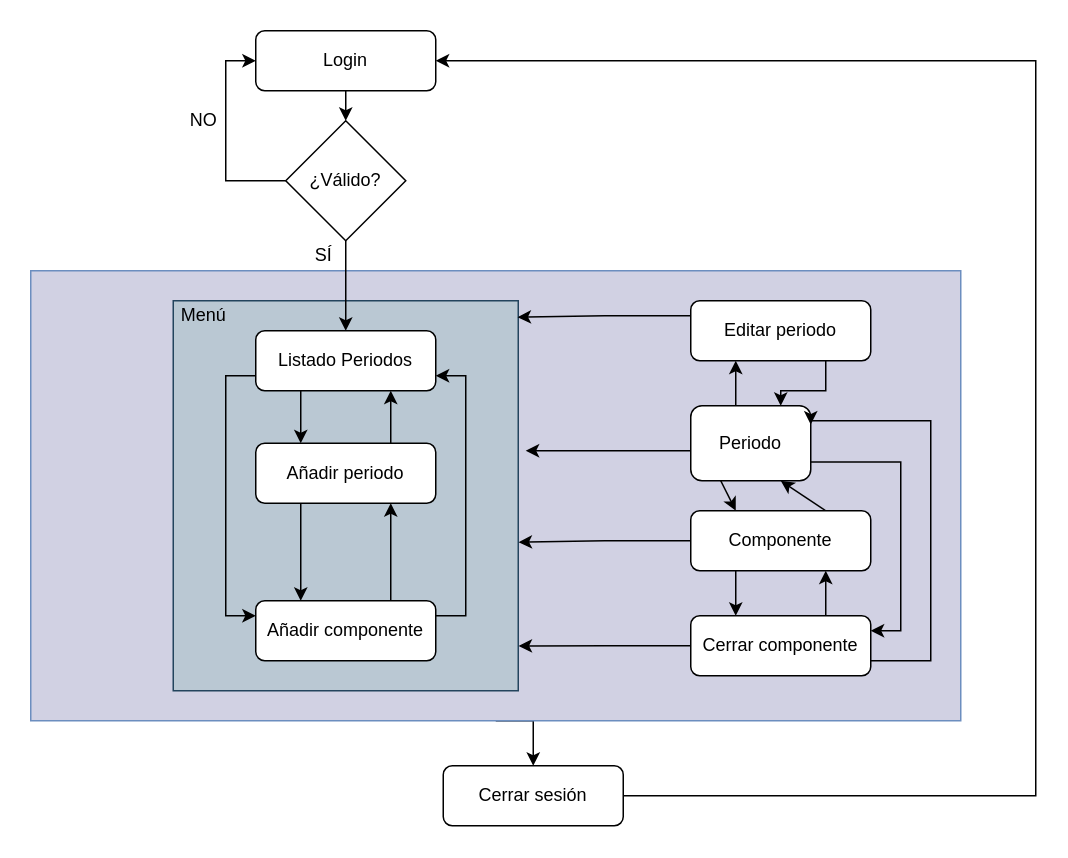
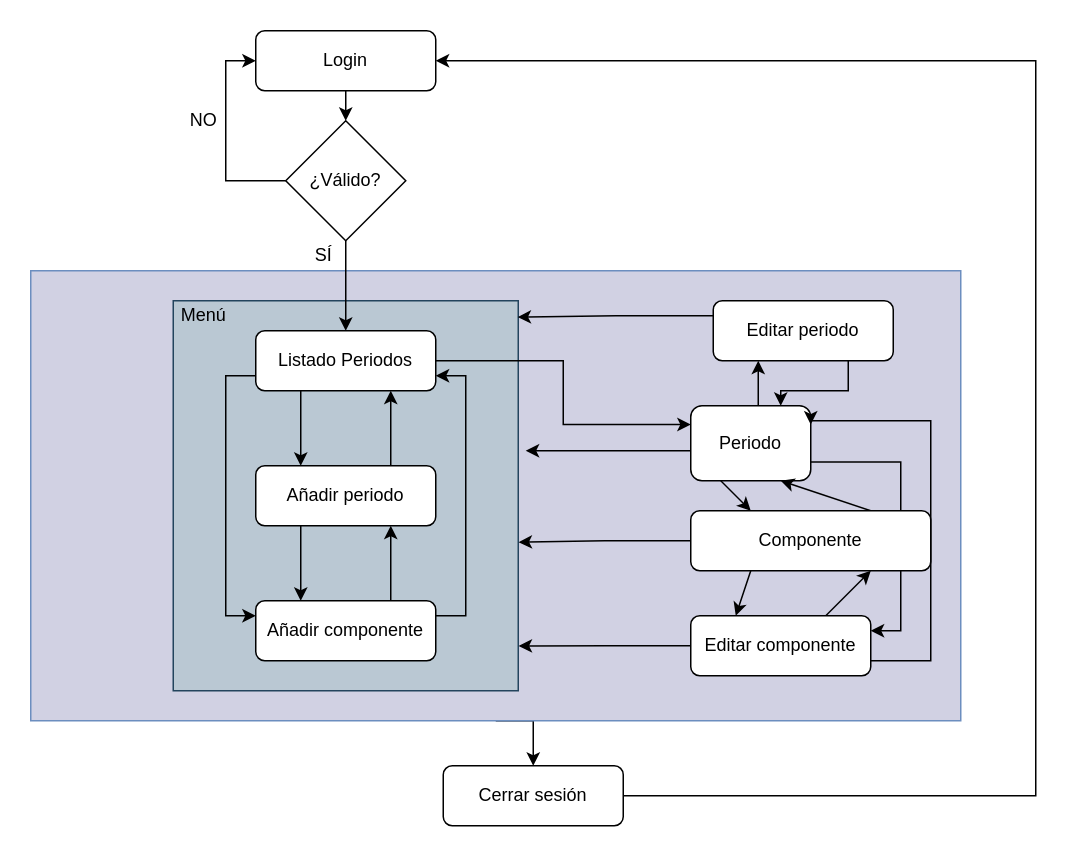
node "Editar periodo": moved (781, 331) -> (803, 331)
edge "Listado Periodos" -> "Periodo": added
node "Añadir periodo": moved (346, 473) -> (346, 496)
node "Componente": size 180x60 -> 240x60
node "Cerrar componente": label "Cerrar componente" -> "Editar componente"
